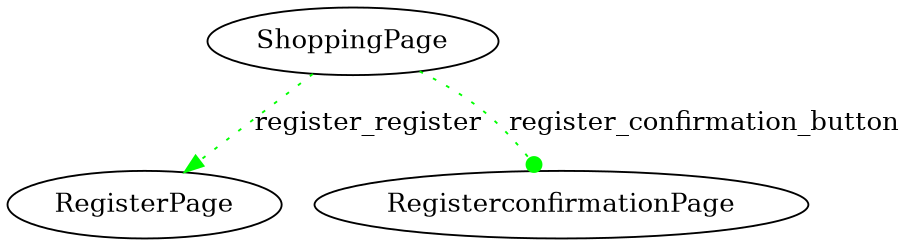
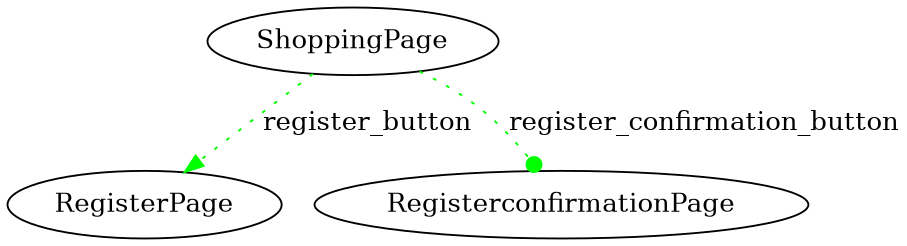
edge "ShoppingPage" -> "RegisterPage": label "register_register" -> "register_button"
